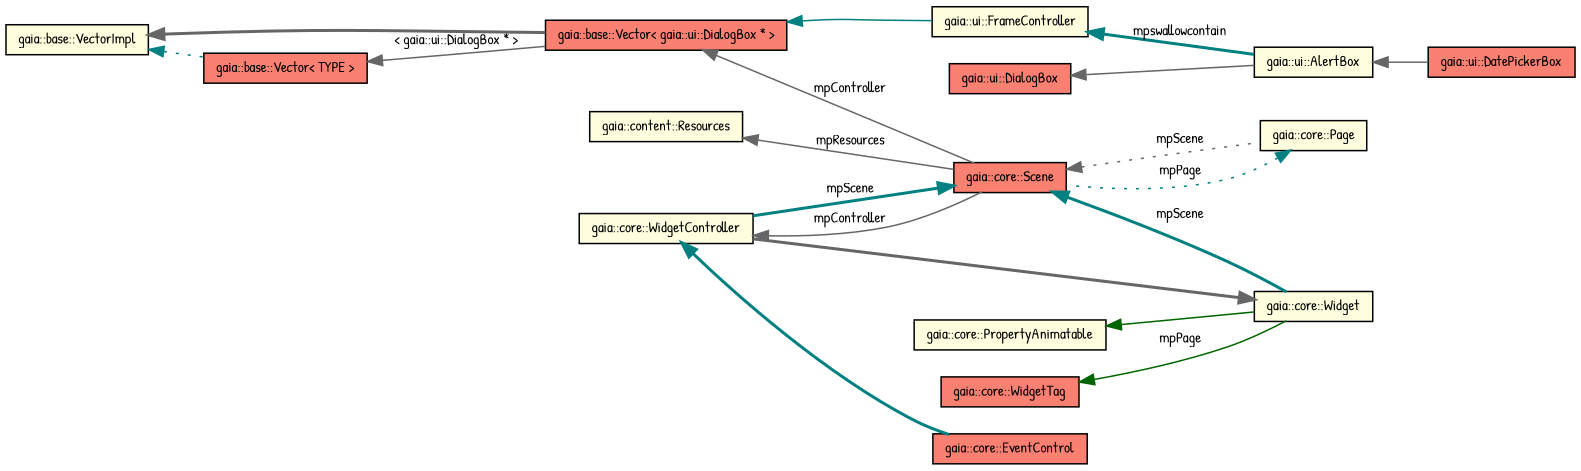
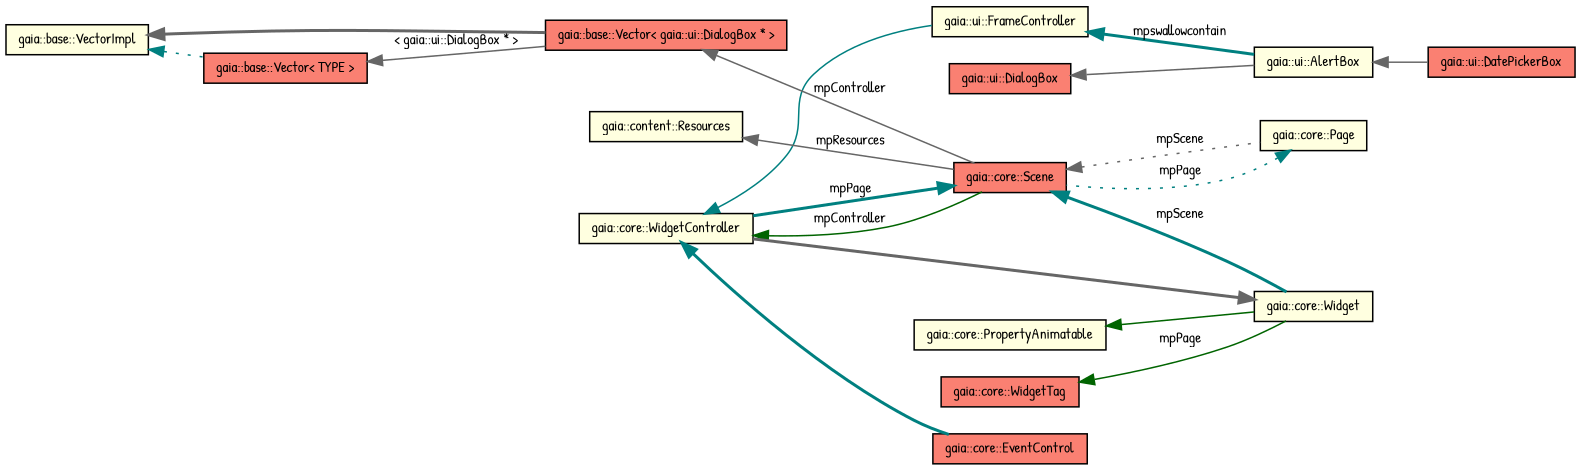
edge "gaia::ui::FrameController" -> "gaia::base::Vector< gaia::ui::DialogBox * >": now "gaia::ui::FrameController" -> "gaia::core::WidgetController"
edge "gaia::core::WidgetController" -> "gaia::core::Scene": label "mpScene" -> "mpPage"
edge "gaia::core::Scene" -> "gaia::core::WidgetController": color gray40 -> darkgreen
